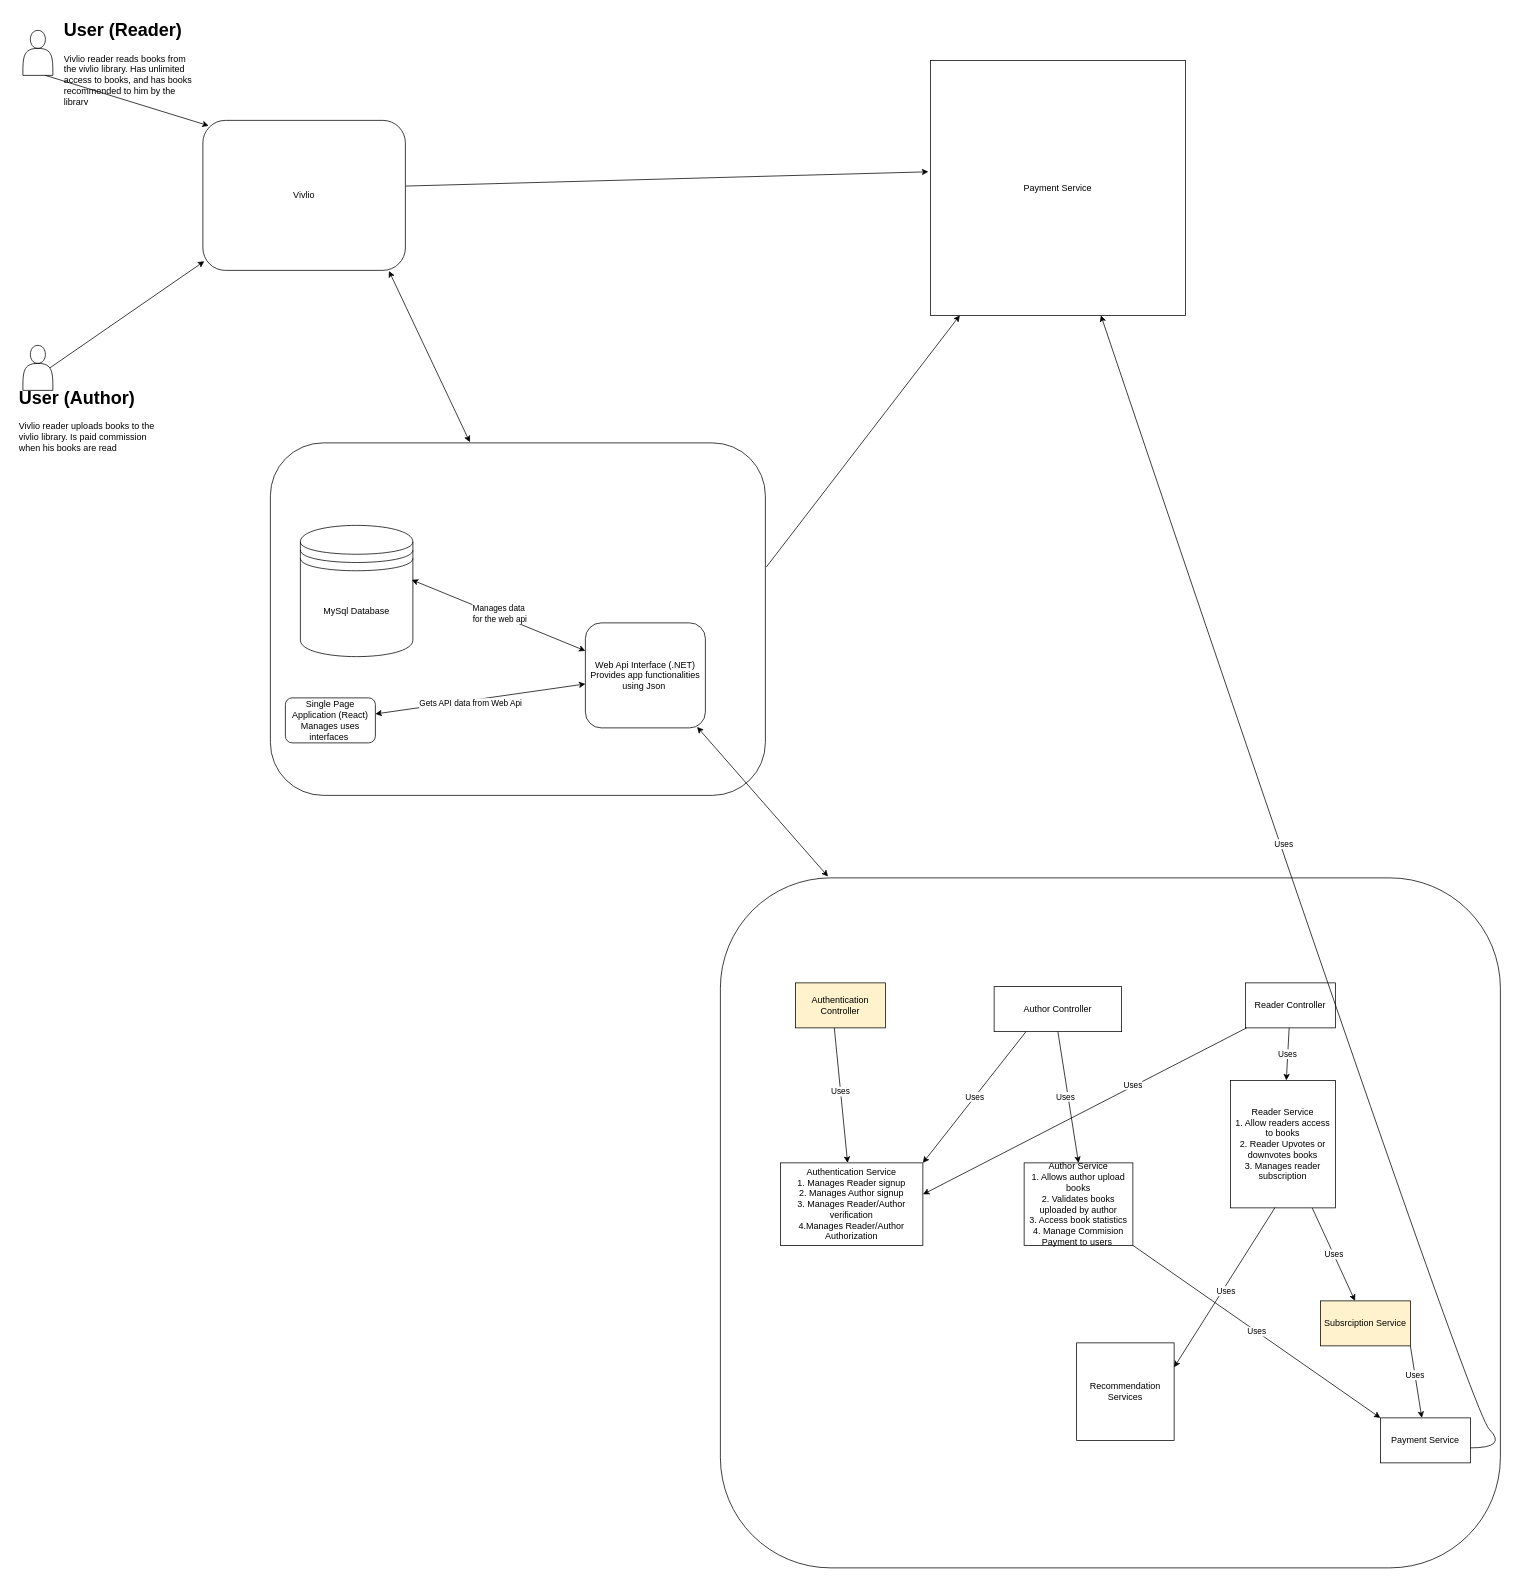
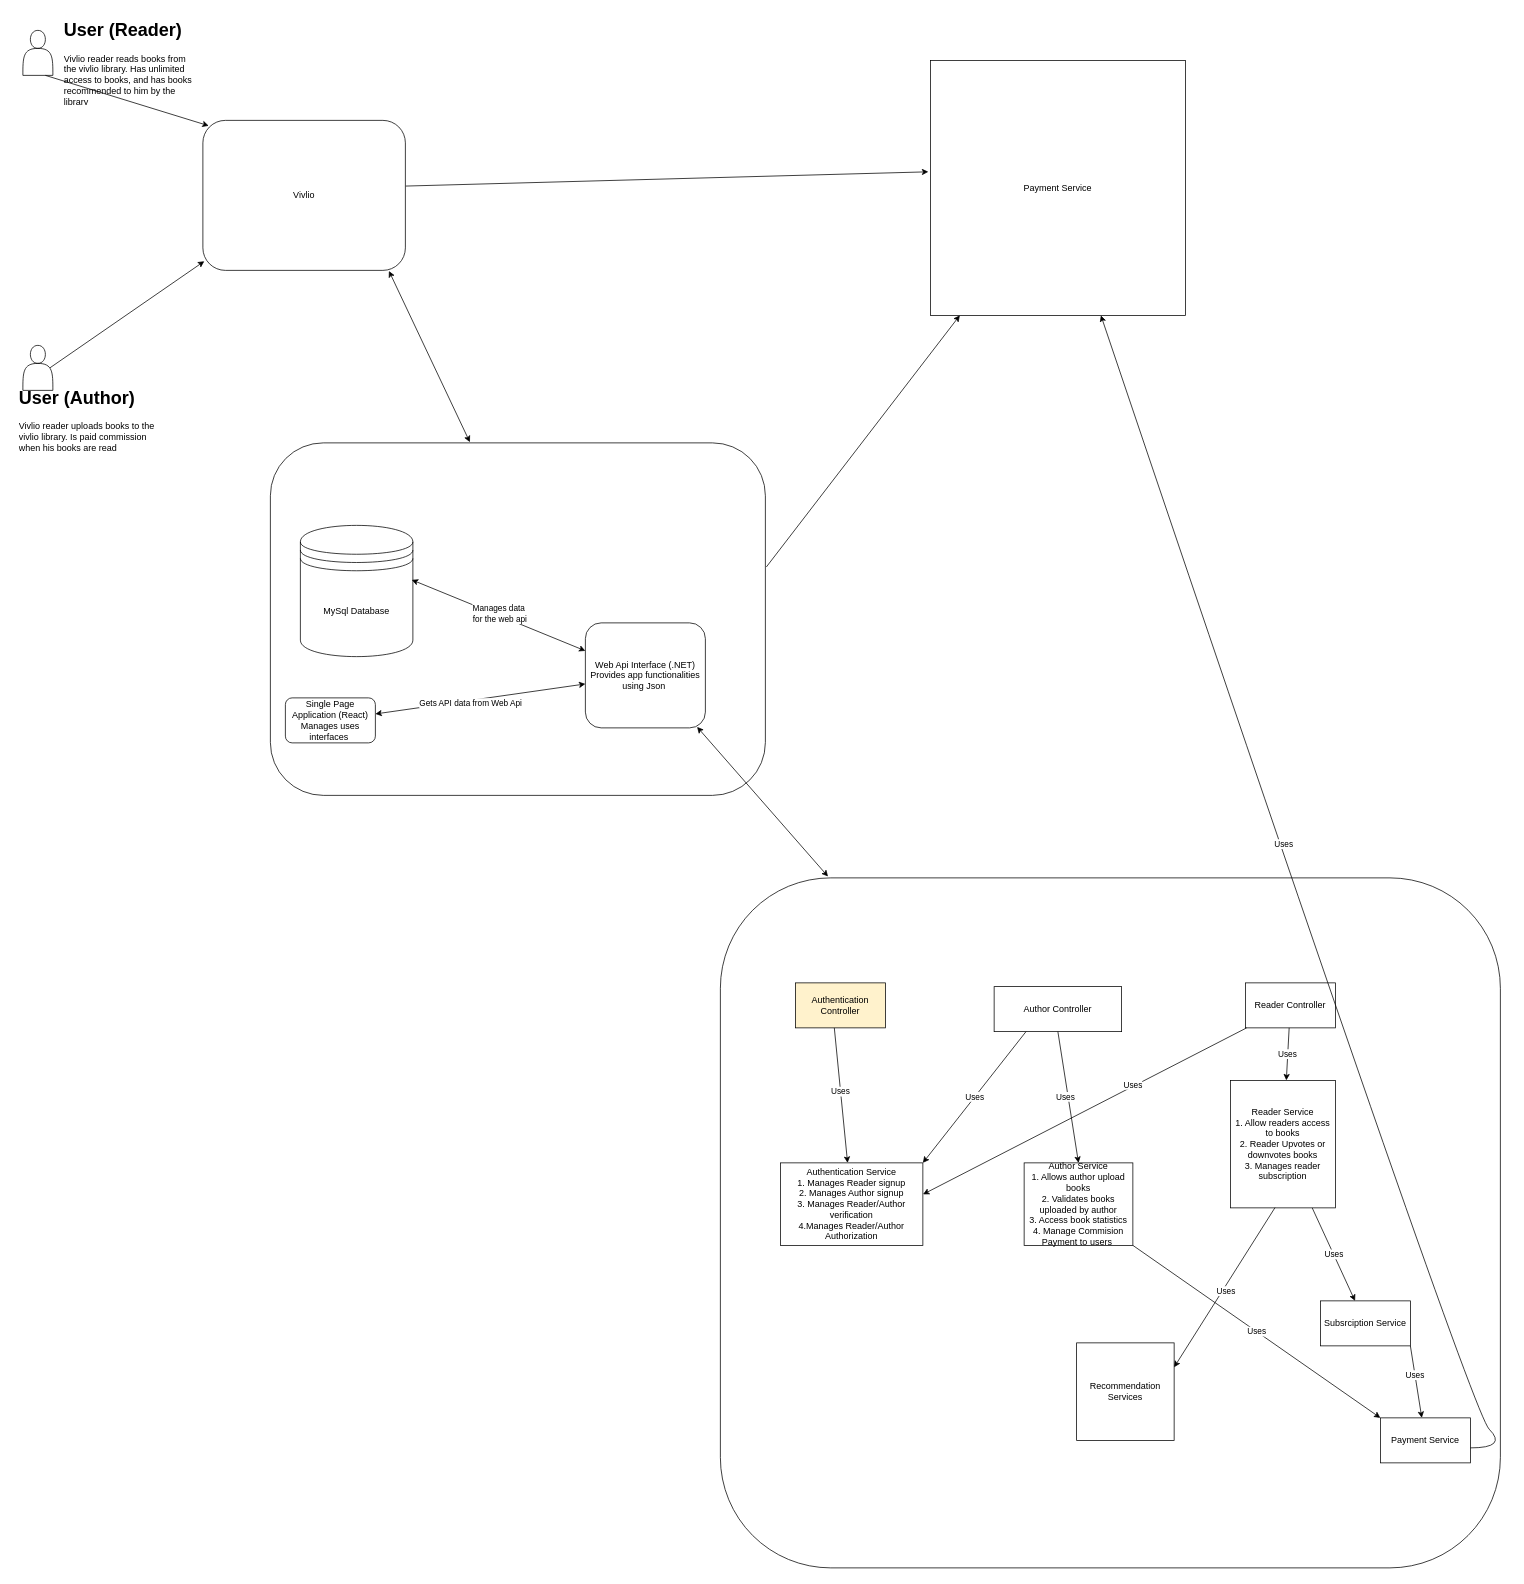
node "Subsrciption Service": fillcolor #fff2cc -> #ffffff
